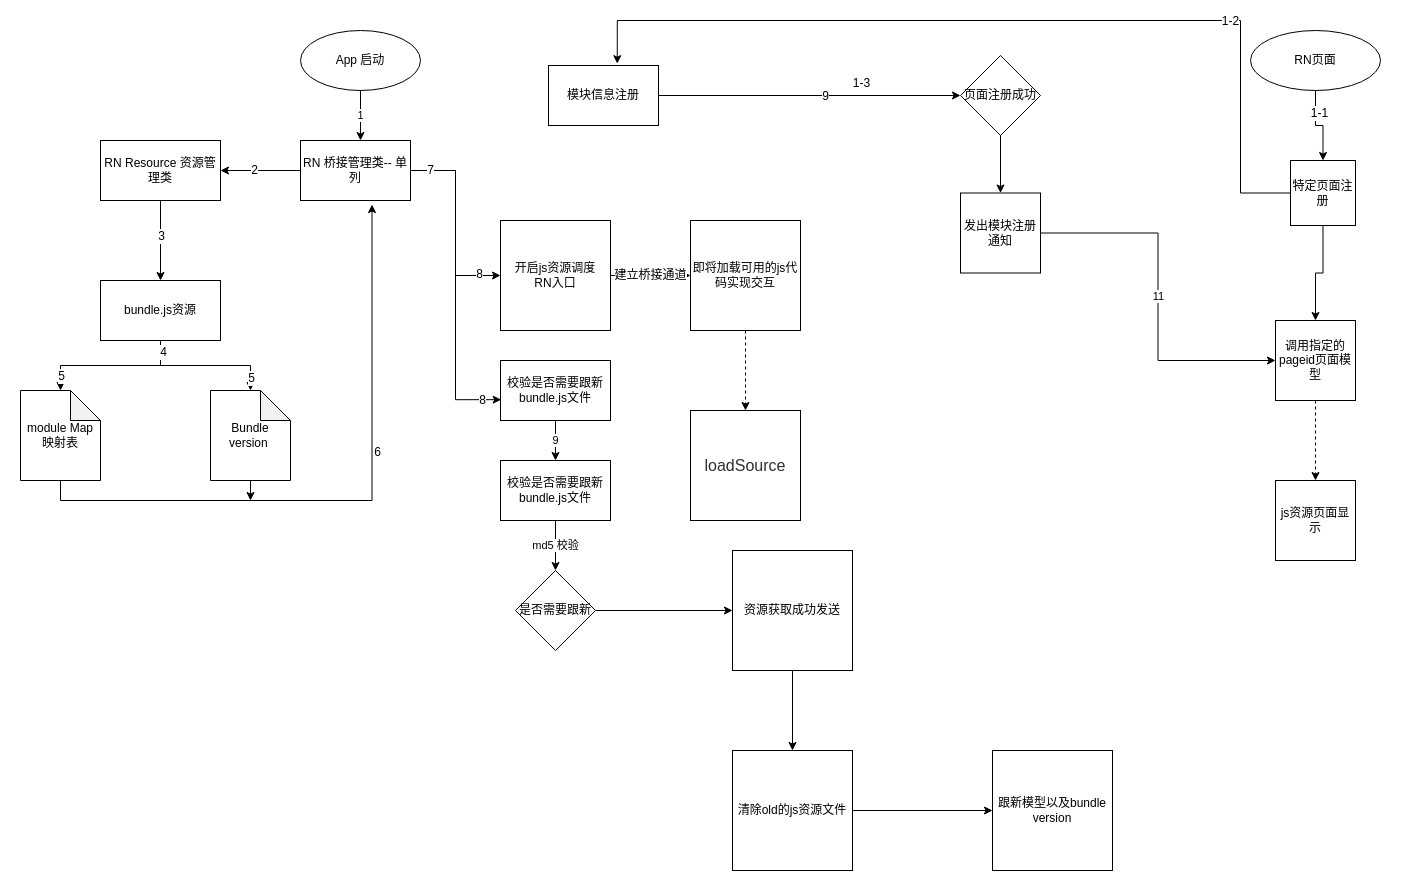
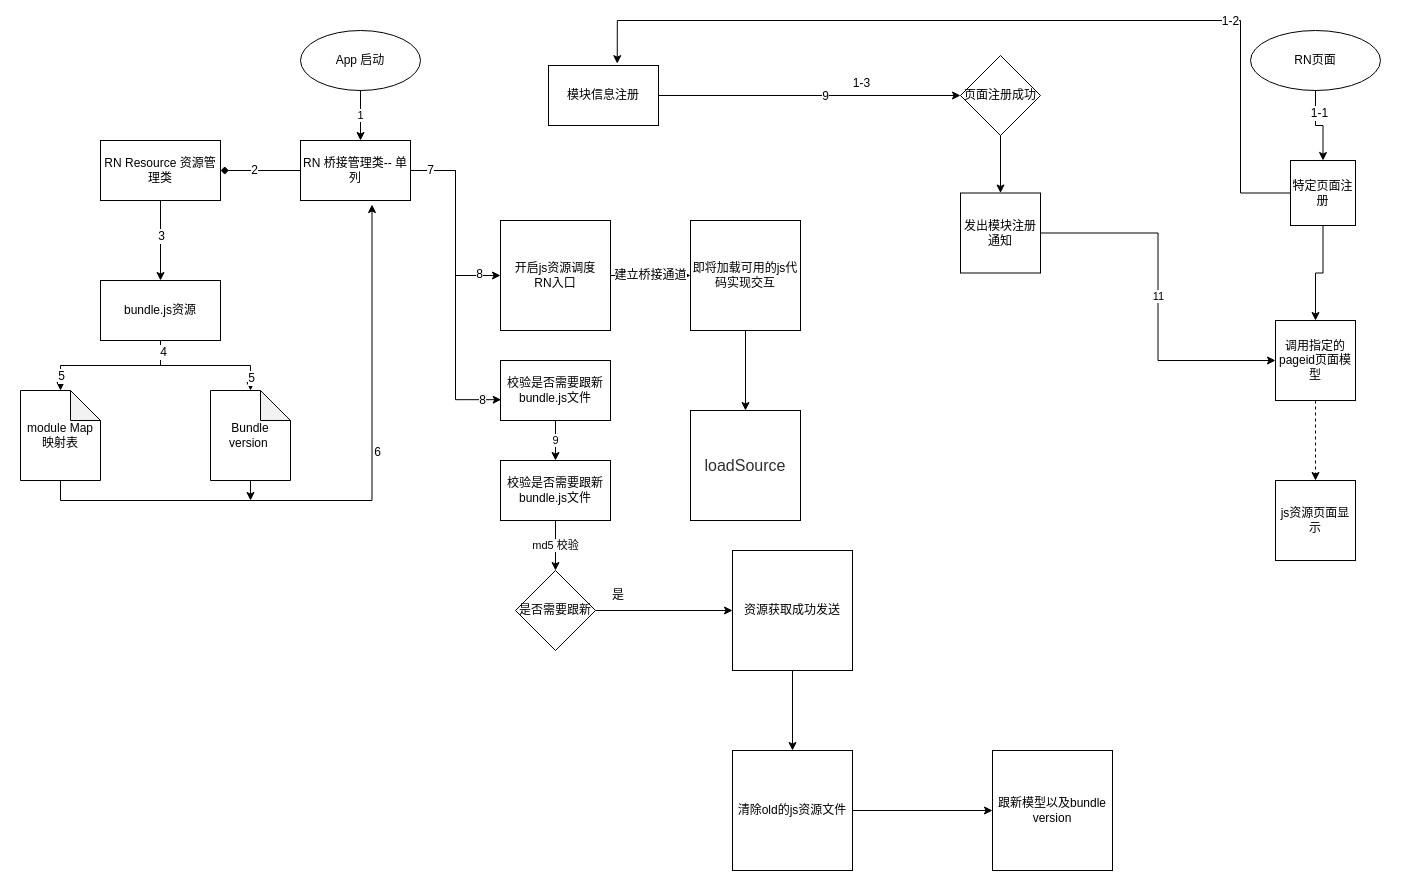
edge "RN 桥接管理类-- 单列" -> "RN Resource 资源管理类": arrowhead classic -> diamond
edge "即将加载可用的js代码实现交互" -> "loadSource": style dashed -> solid
node "是": added
